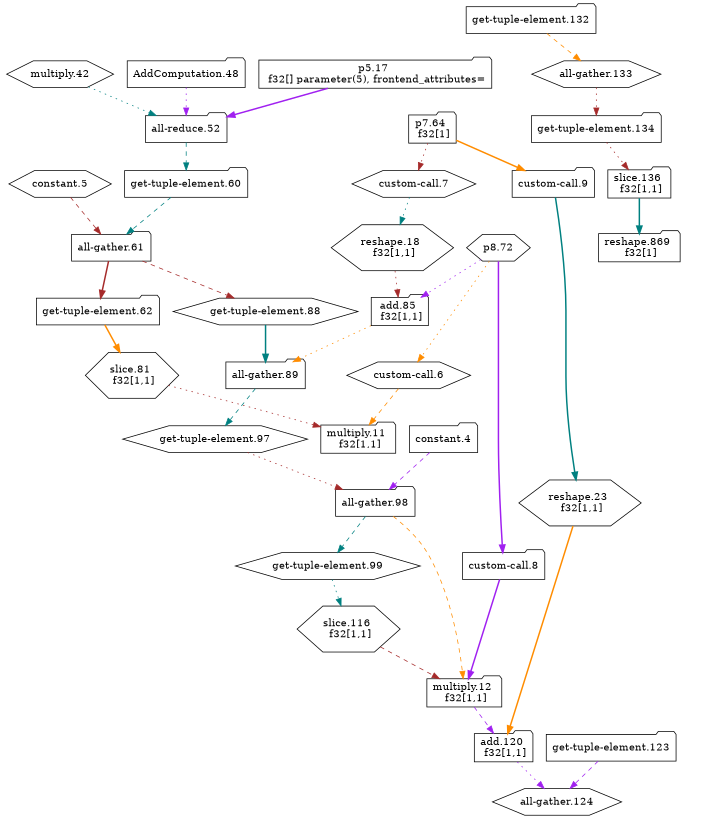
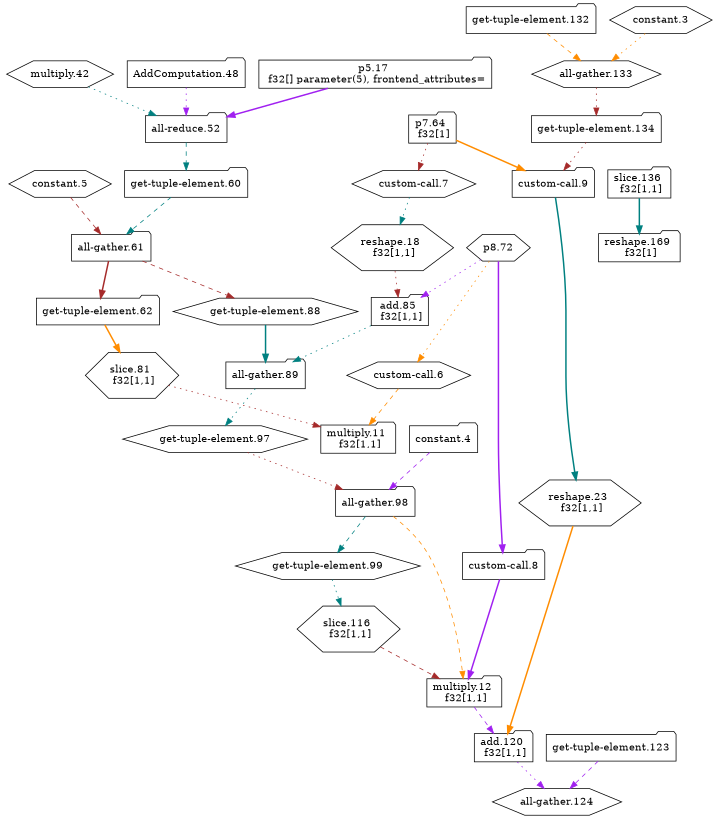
node "constant.3": added
edge "get-tuple-element.134" -> "slice.136 f32[1,1]": now "get-tuple-element.134" -> "custom-call.9"
node "reshape.869 f32[1]": label "reshape.869 f32[1]" -> "reshape.169 f32[1]"
edge "add.85 f32[1,1]" -> "all-gather.89": color darkorange -> teal
edge "all-gather.89" -> "get-tuple-element.97": style dashed -> dotted
